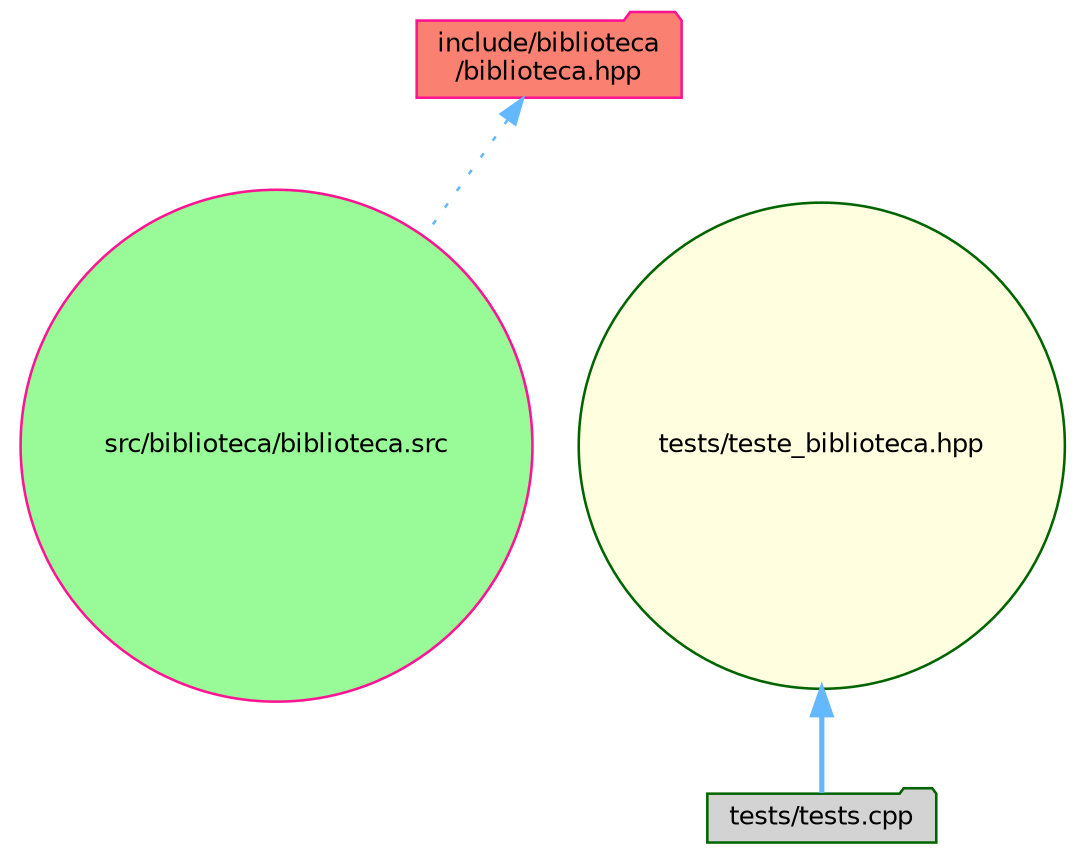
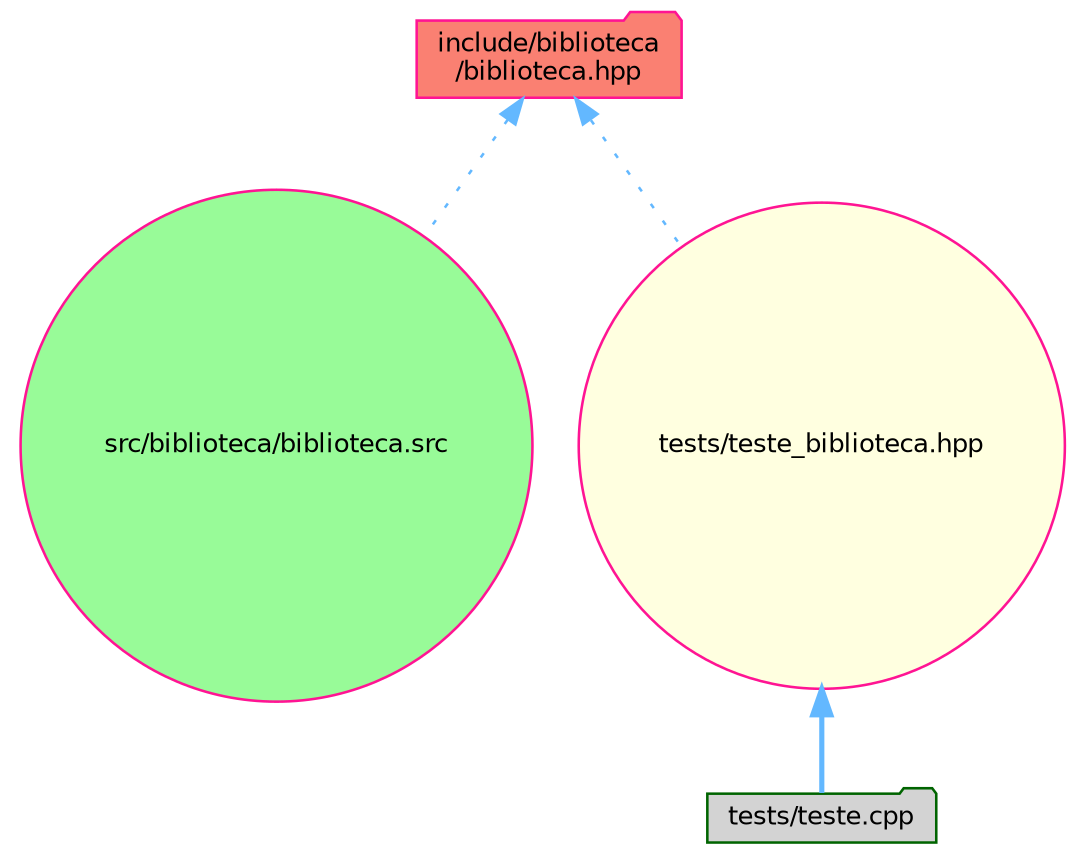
edge "tests/teste_biblioteca.hpp" -> "include/biblioteca /biblioteca.hpp": added
node "tests/teste_biblioteca.hpp": color darkgreen -> deeppink
node "tests/tests.cpp": label "tests/tests.cpp" -> "tests/teste.cpp"
